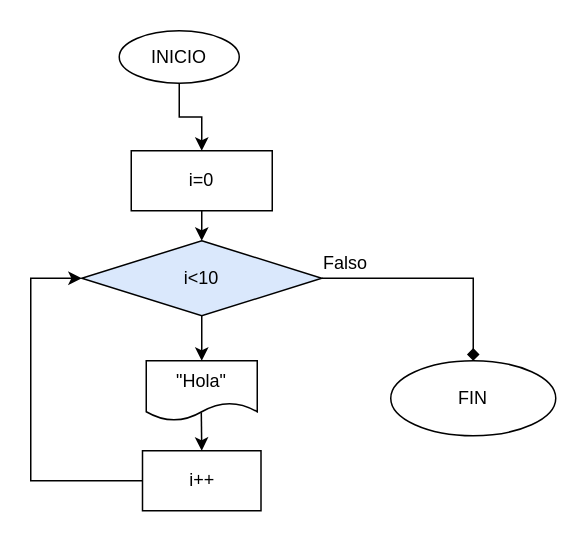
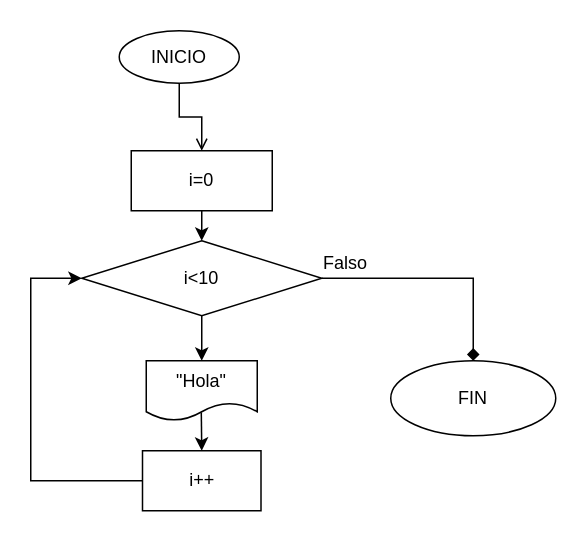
edge "INICIO" -> "i=0": arrowhead classic -> open
node "i<10": fillcolor #dae8fc -> #ffffff
